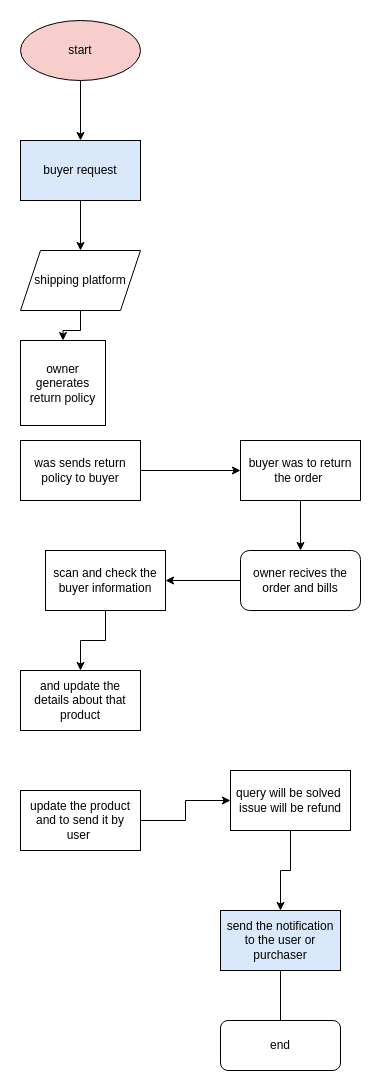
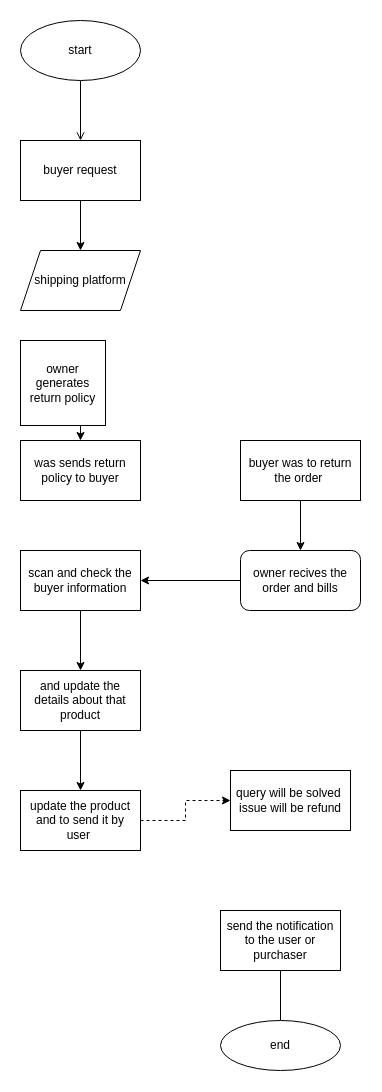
node "start": fillcolor #f8cecc -> #ffffff
edge "start" -> "buyer request": arrowhead classic -> open
node "buyer request": fillcolor #dae8fc -> #ffffff
edge "shipping platform" -> "owner generates return policy": removed
edge "owner generates return policy" -> "was sends return policy to buyer": added
edge "was sends return policy to buyer" -> "buyer was to return the order": removed
node "scan and check the buyer information": moved (106, 581) -> (81, 581)
edge "and update the details about that product" -> "update the product and to send it by user": added
edge "update the product and to send it by user" -> "query will be solved issue will be refund": style solid -> dashed
edge "query will be solved issue will be refund" -> "send the notification to the user or purchaser": removed
node "send the notification to the user or purchaser": fillcolor #dae8fc -> #ffffff
node "end": shape rounded rectangle -> ellipse
